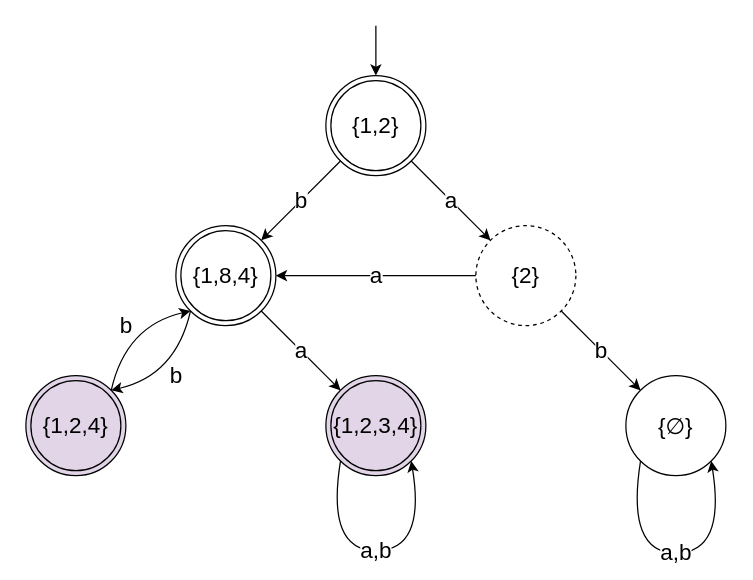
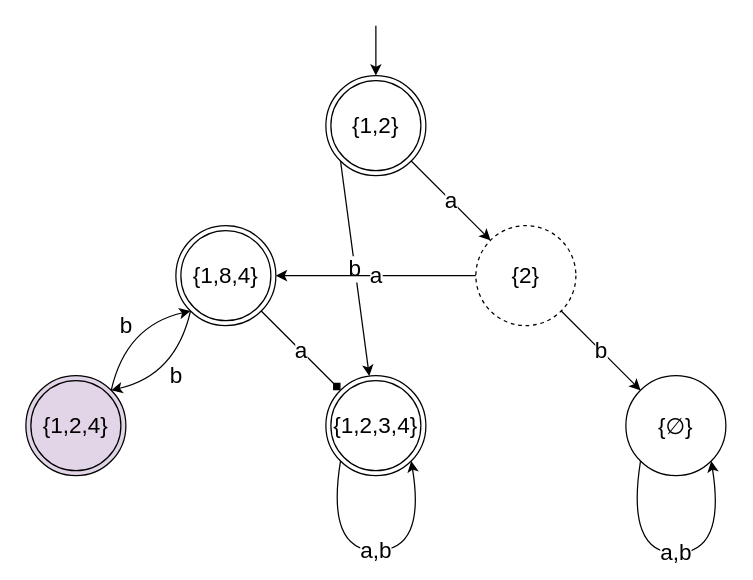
edge "{1,2}" -> "{1,8,4}": now "{1,2}" -> "{1,2,3,4}"
edge "{1,8,4}" -> "{1,2,3,4}": arrowhead classic -> diamond
node "{1,2,3,4}": fillcolor #e1d5e7 -> #ffffff
